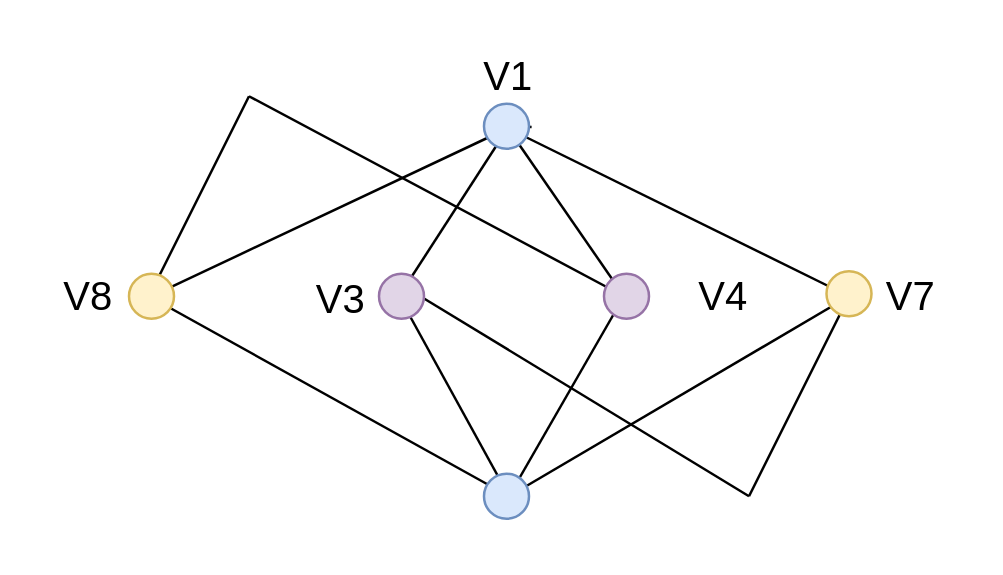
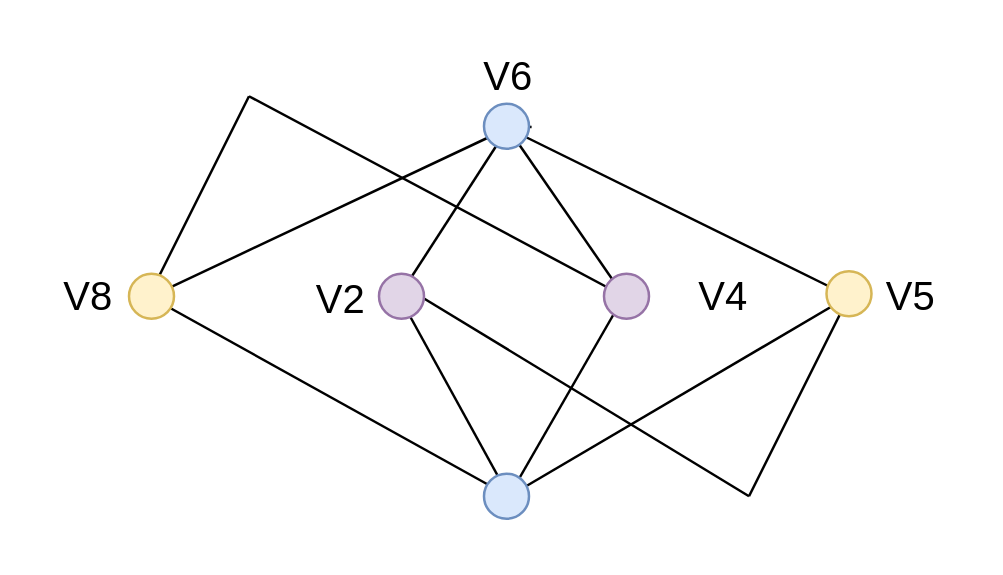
node "V1": label "V1" -> "V6"
node "V7": label "V7" -> "V5"
node "V3": label "V3" -> "V2"
